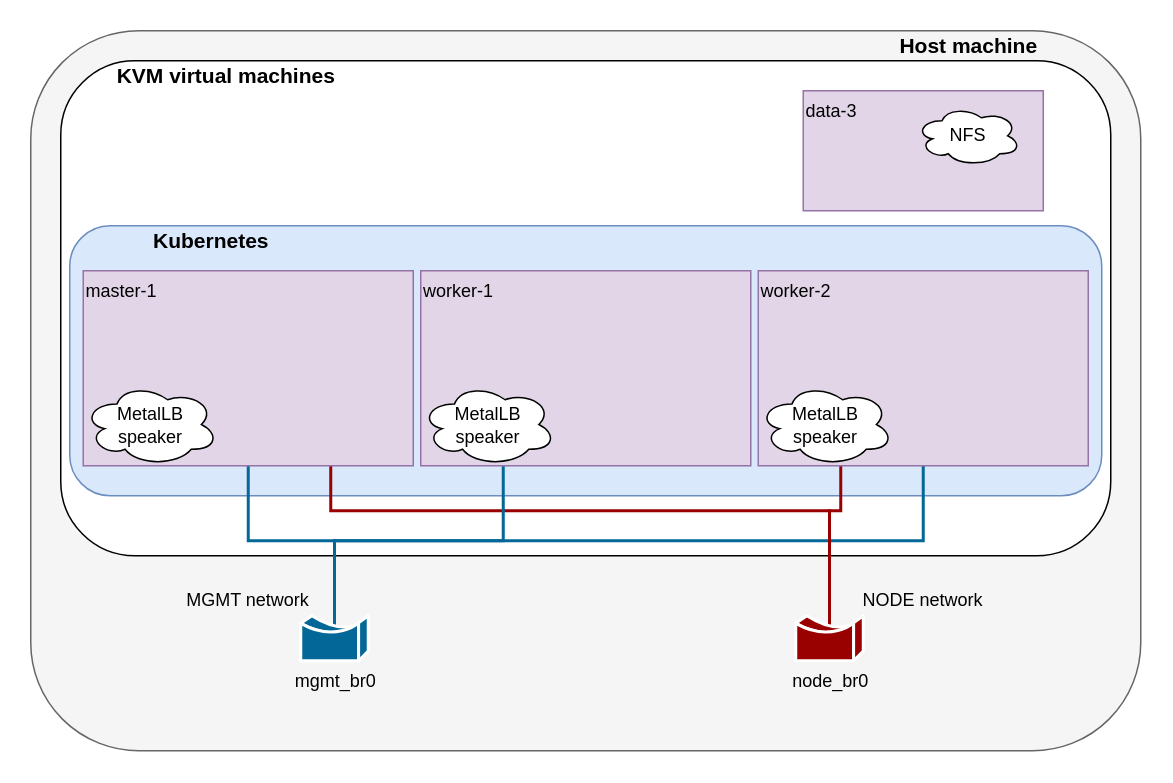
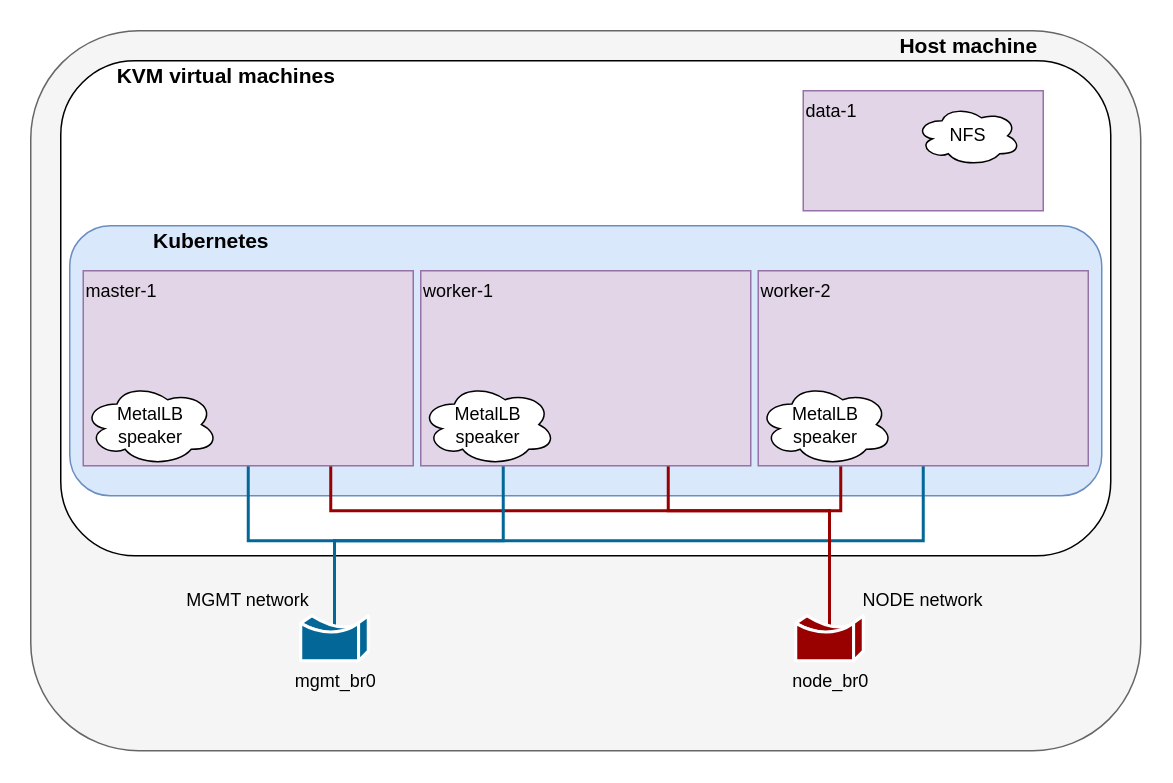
node "data-3": label "data-3" -> "data-1"
edge "worker-1" -- "node_br0": added
